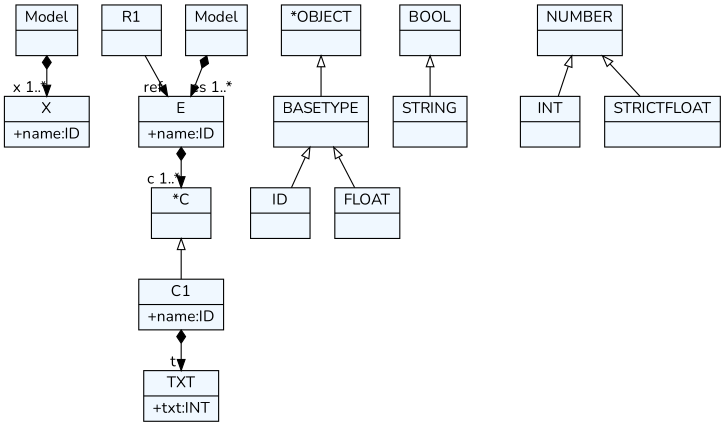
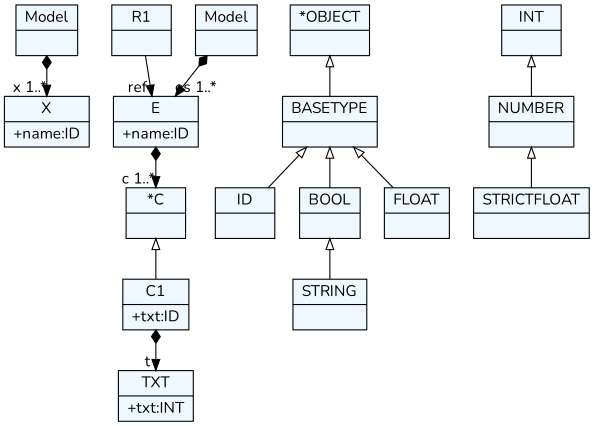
edge "INT" -> "NUMBER": reversed
edge "BOOL" -> "BASETYPE": added
node "C1": text "+name:ID" -> "+txt:ID"
